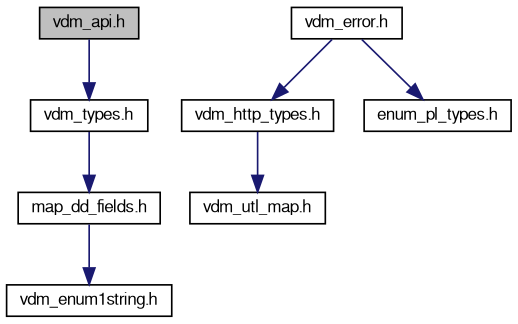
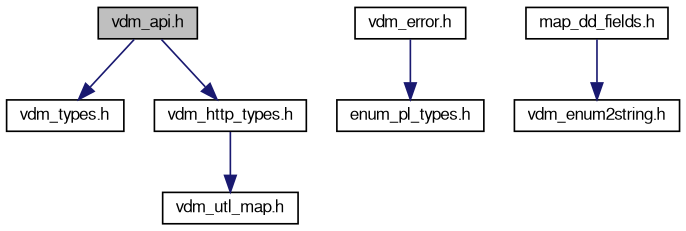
edge "vdm_error.h" -> "vdm_http_types.h": now "vdm_api.h" -> "vdm_http_types.h"
edge "vdm_types.h" -> "map_dd_fields.h": removed
node "vdm_enum1string.h": label "vdm_enum1string.h" -> "vdm_enum2string.h"
